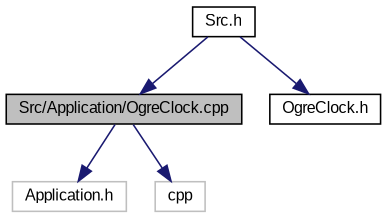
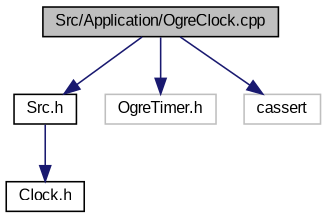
edge "Src.h" -> "Src/Application/OgreClock.cpp": reversed
node "OgreClock.h": label "OgreClock.h" -> "Clock.h"
node "Application.h": label "Application.h" -> "OgreTimer.h"
node "cpp": label "cpp" -> "cassert"
